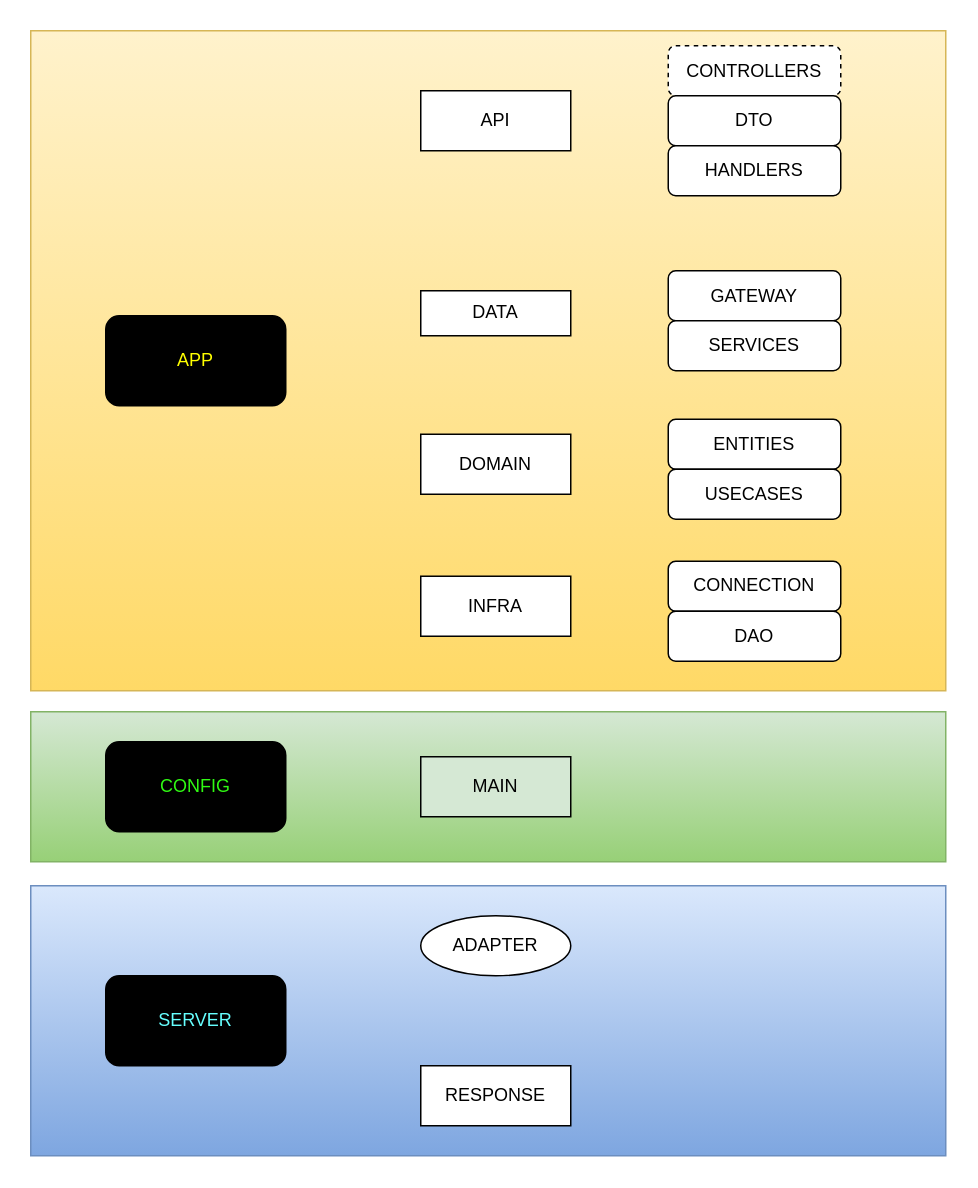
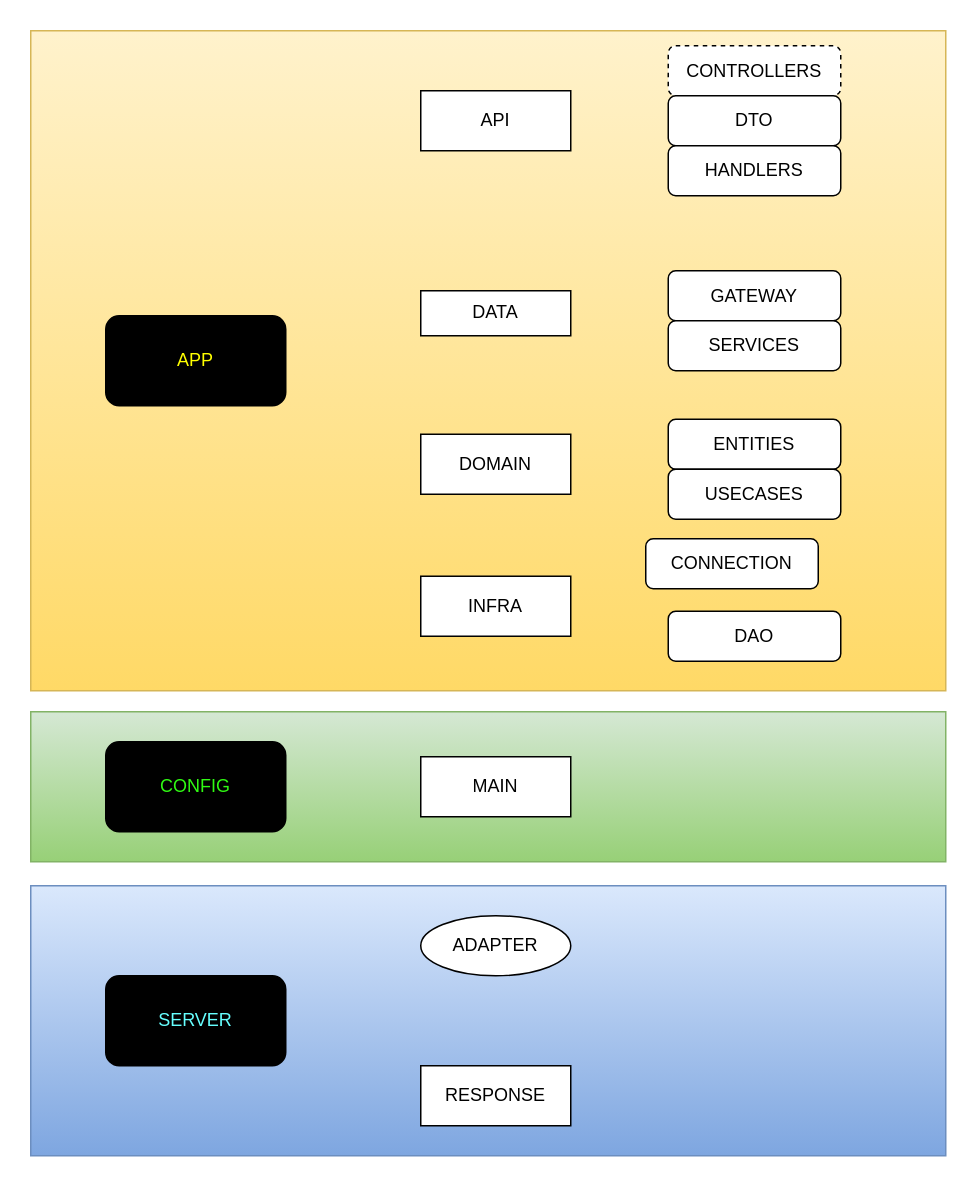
node "CONNECTION": moved (755, 586) -> (732, 564)
node "MAIN": fillcolor #d5e8d4 -> #ffffff
